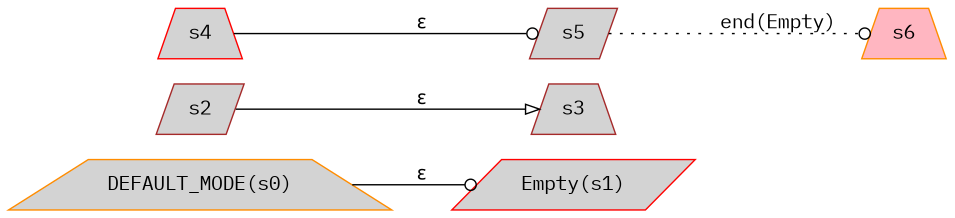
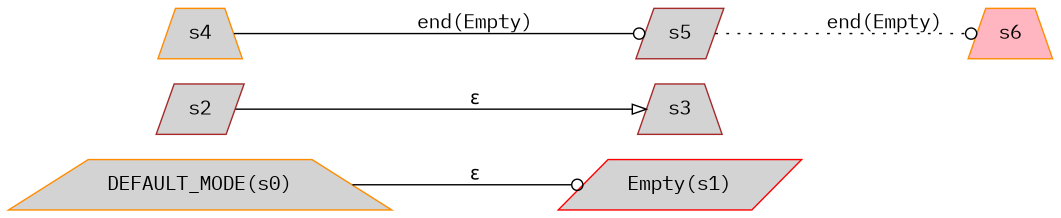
edge "s4" -> "s5": label "ε" -> "end(Empty)"
node "s4": color red -> darkorange
